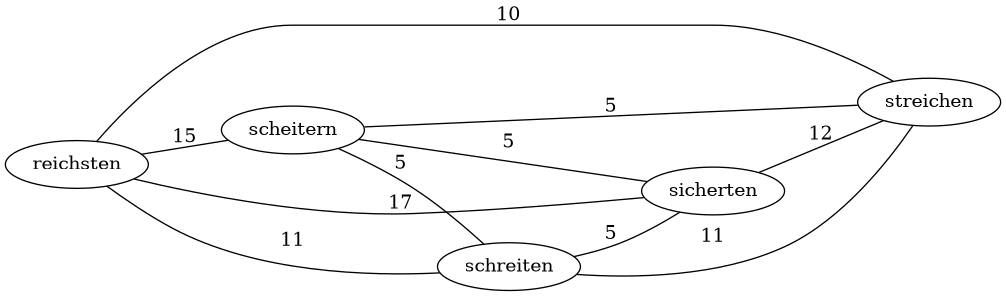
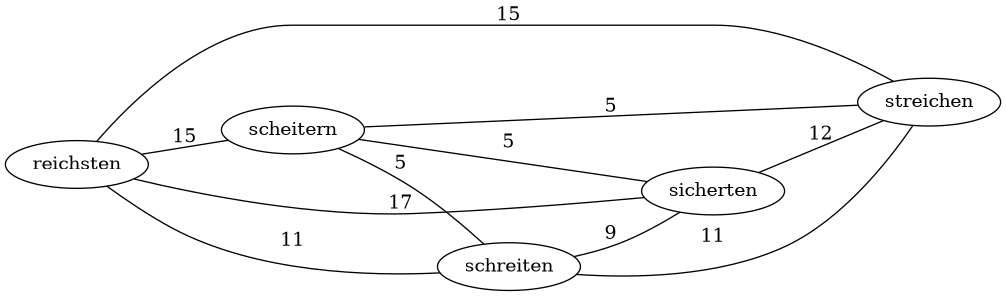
edge "streichen" -- "reichsten": label "10" -> "15"
edge "sicherten" -- "schreiten": label "5" -> "9"
